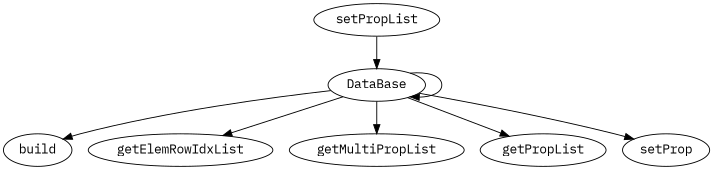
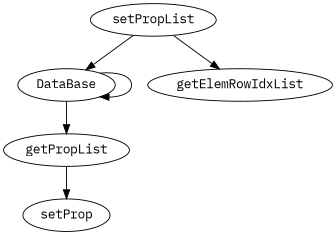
edge "DataBase" -> "setProp": now "getPropList" -> "setProp"
edge "DataBase" -> "getElemRowIdxList": now "setPropList" -> "getElemRowIdxList"
node "build": removed
node "getMultiPropList": removed
